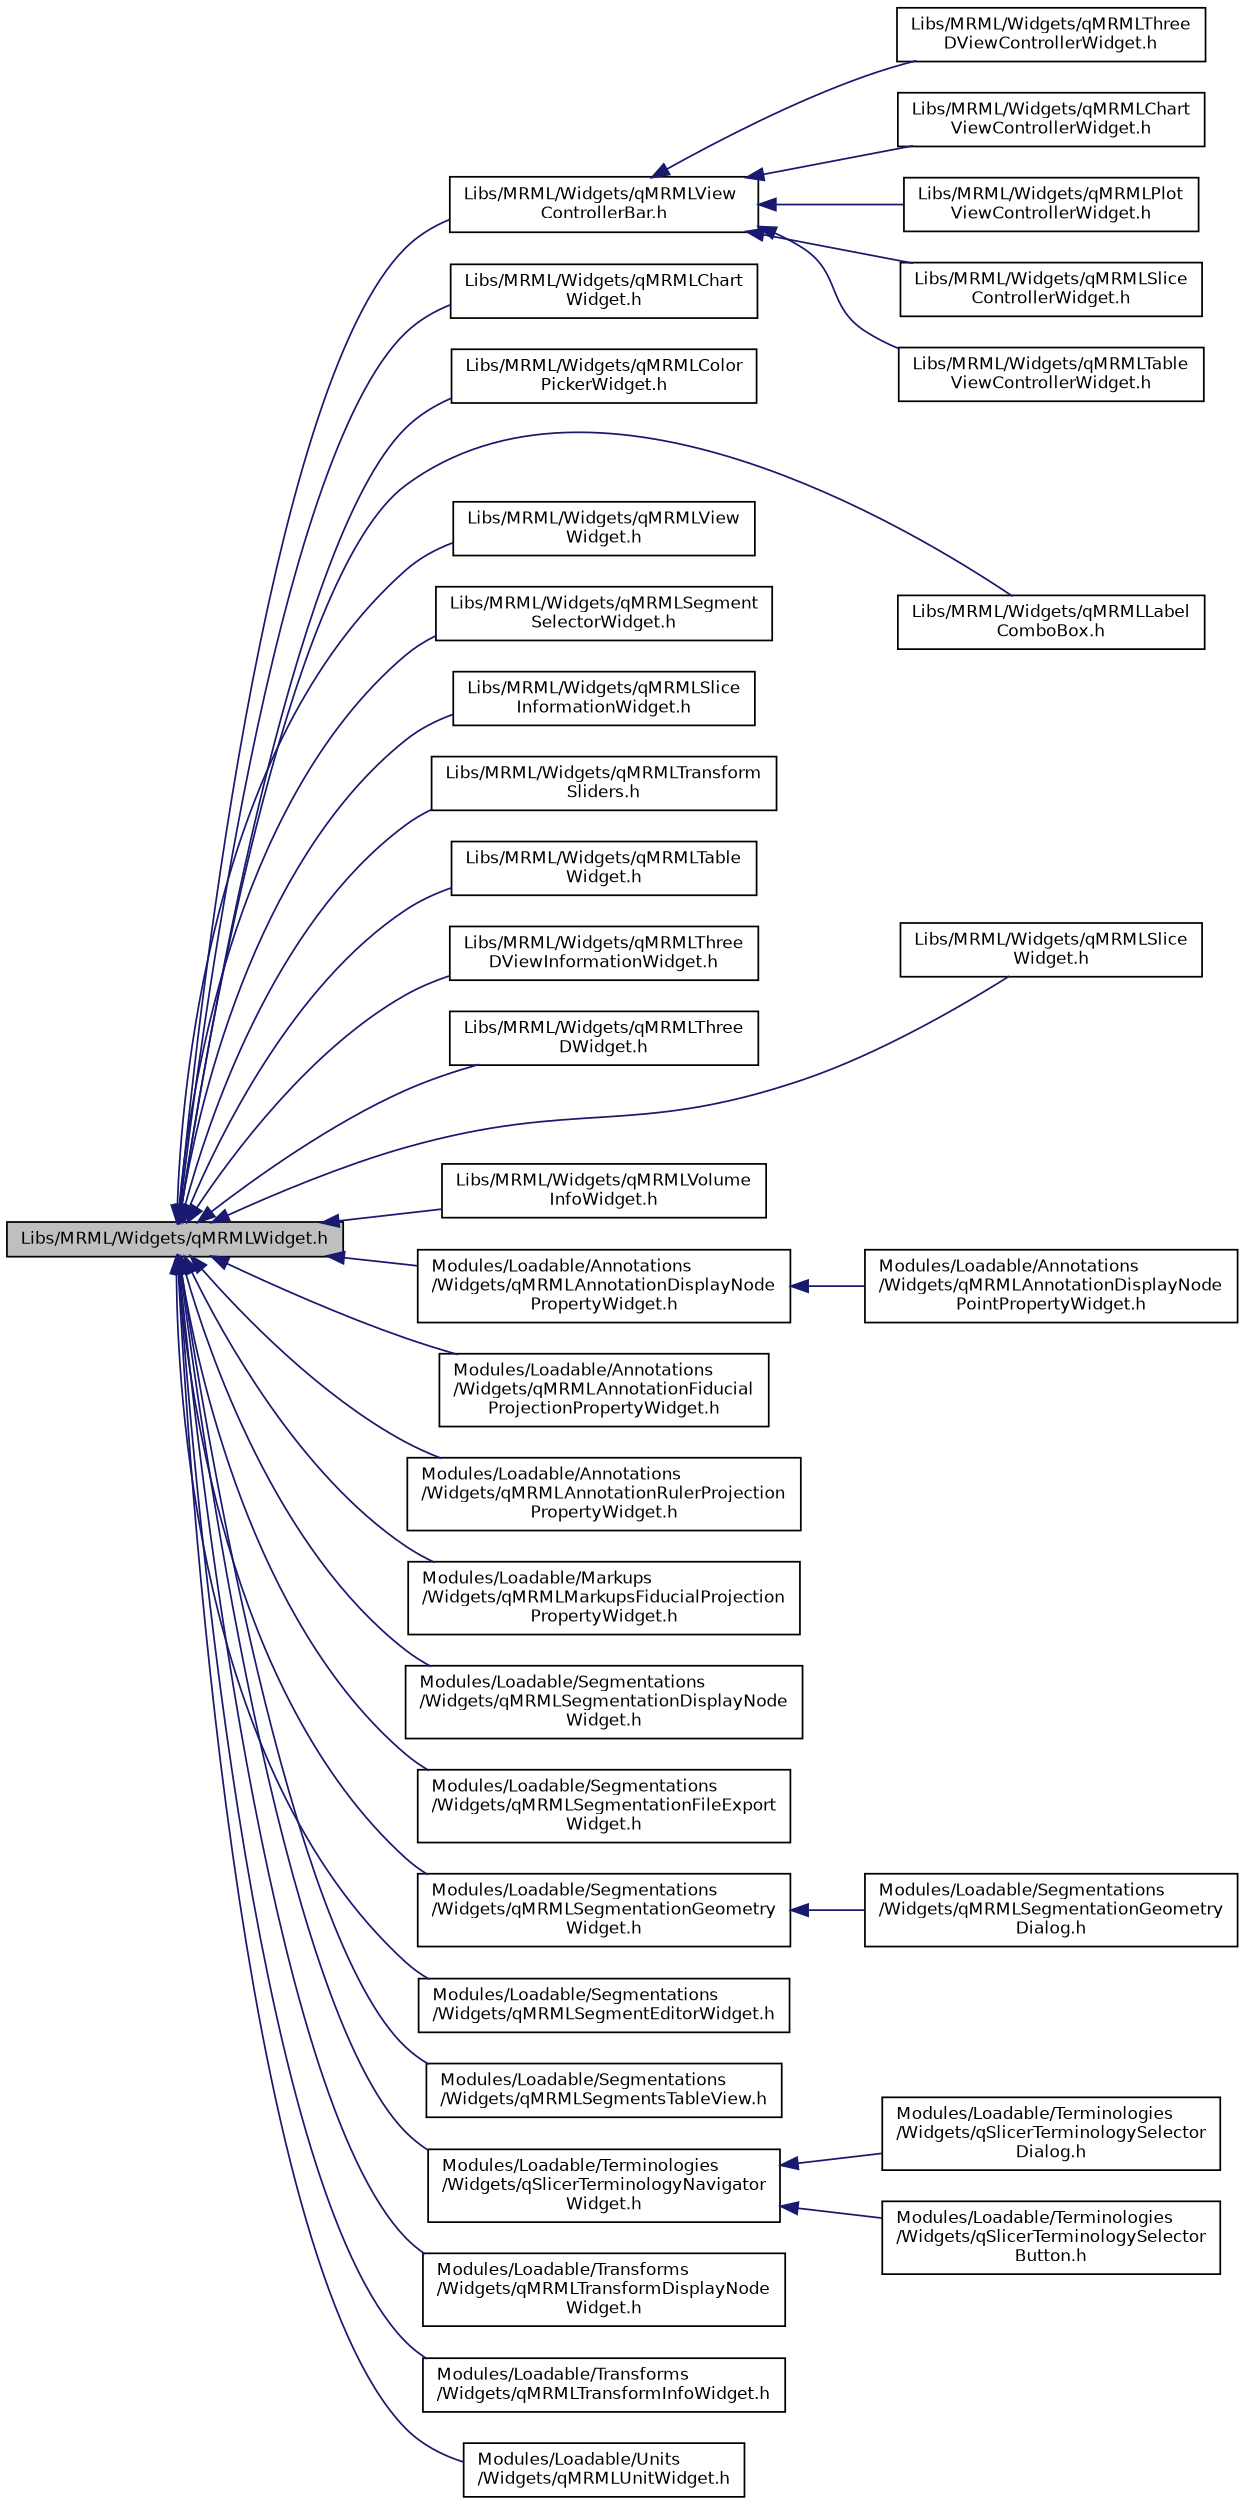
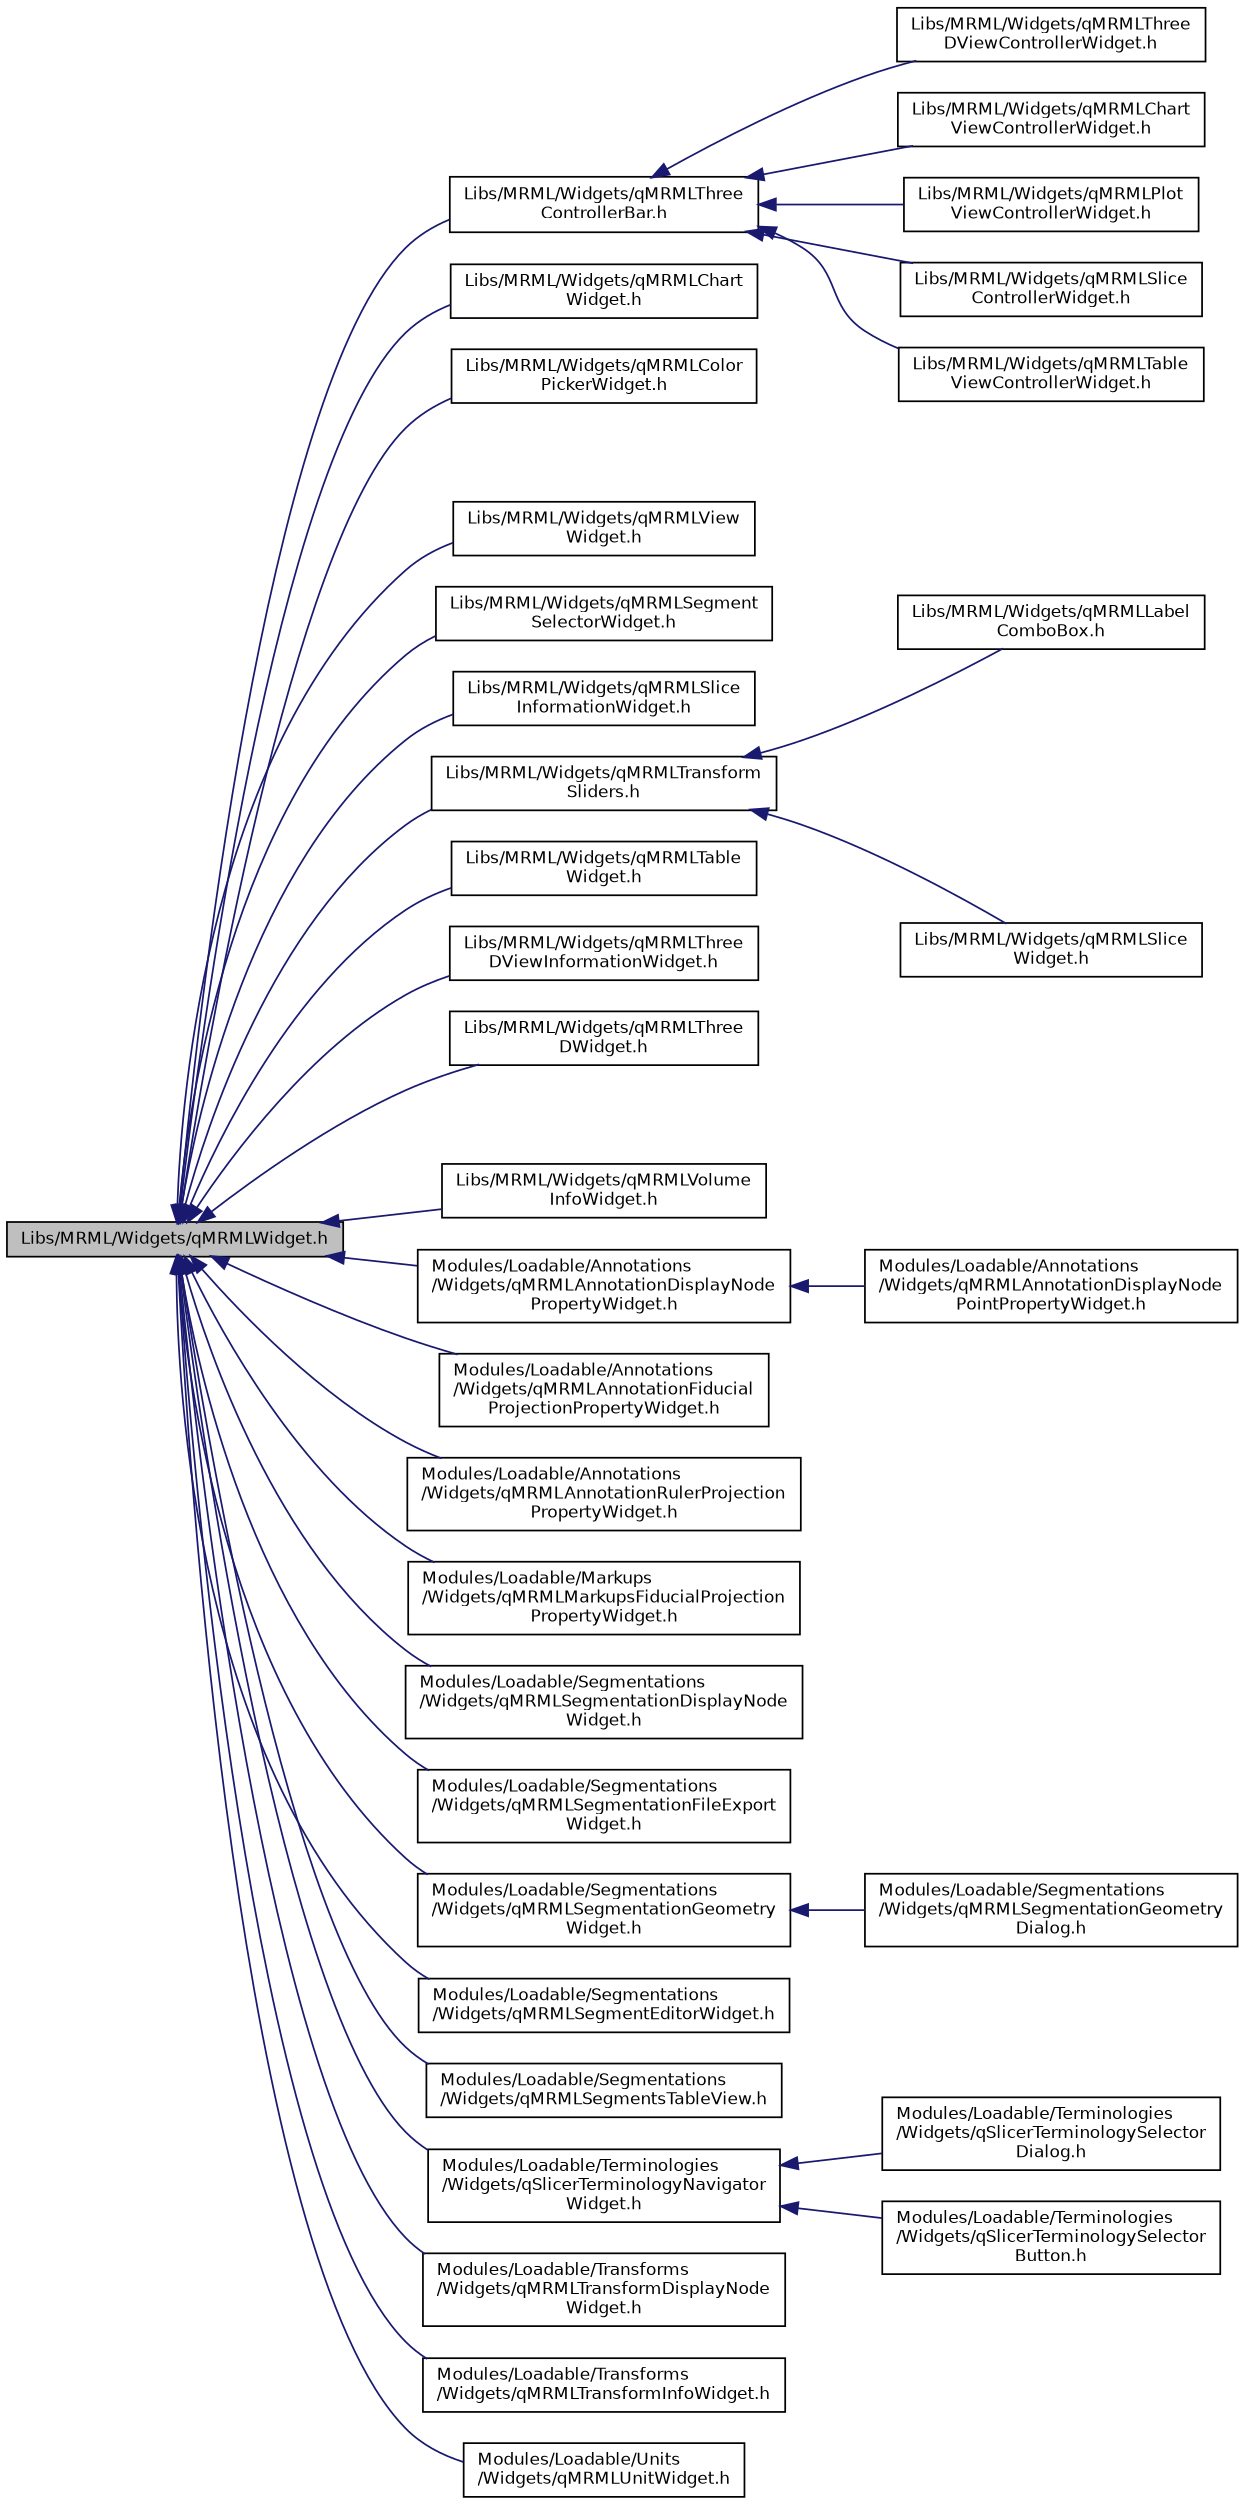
node "Libs/MRML/Widgets/qMRMLView ControllerBar.h": label "Libs/MRML/Widgets/qMRMLView ControllerBar.h" -> "Libs/MRML/Widgets/qMRMLThree ControllerBar.h"
edge "Libs/MRML/Widgets/qMRMLLabel ComboBox.h" -> "Libs/MRML/Widgets/qMRMLWidget.h": now "Libs/MRML/Widgets/qMRMLLabel ComboBox.h" -> "Libs/MRML/Widgets/qMRMLTransform Sliders.h"
edge "Libs/MRML/Widgets/qMRMLSlice Widget.h" -> "Libs/MRML/Widgets/qMRMLWidget.h": now "Libs/MRML/Widgets/qMRMLSlice Widget.h" -> "Libs/MRML/Widgets/qMRMLTransform Sliders.h"
